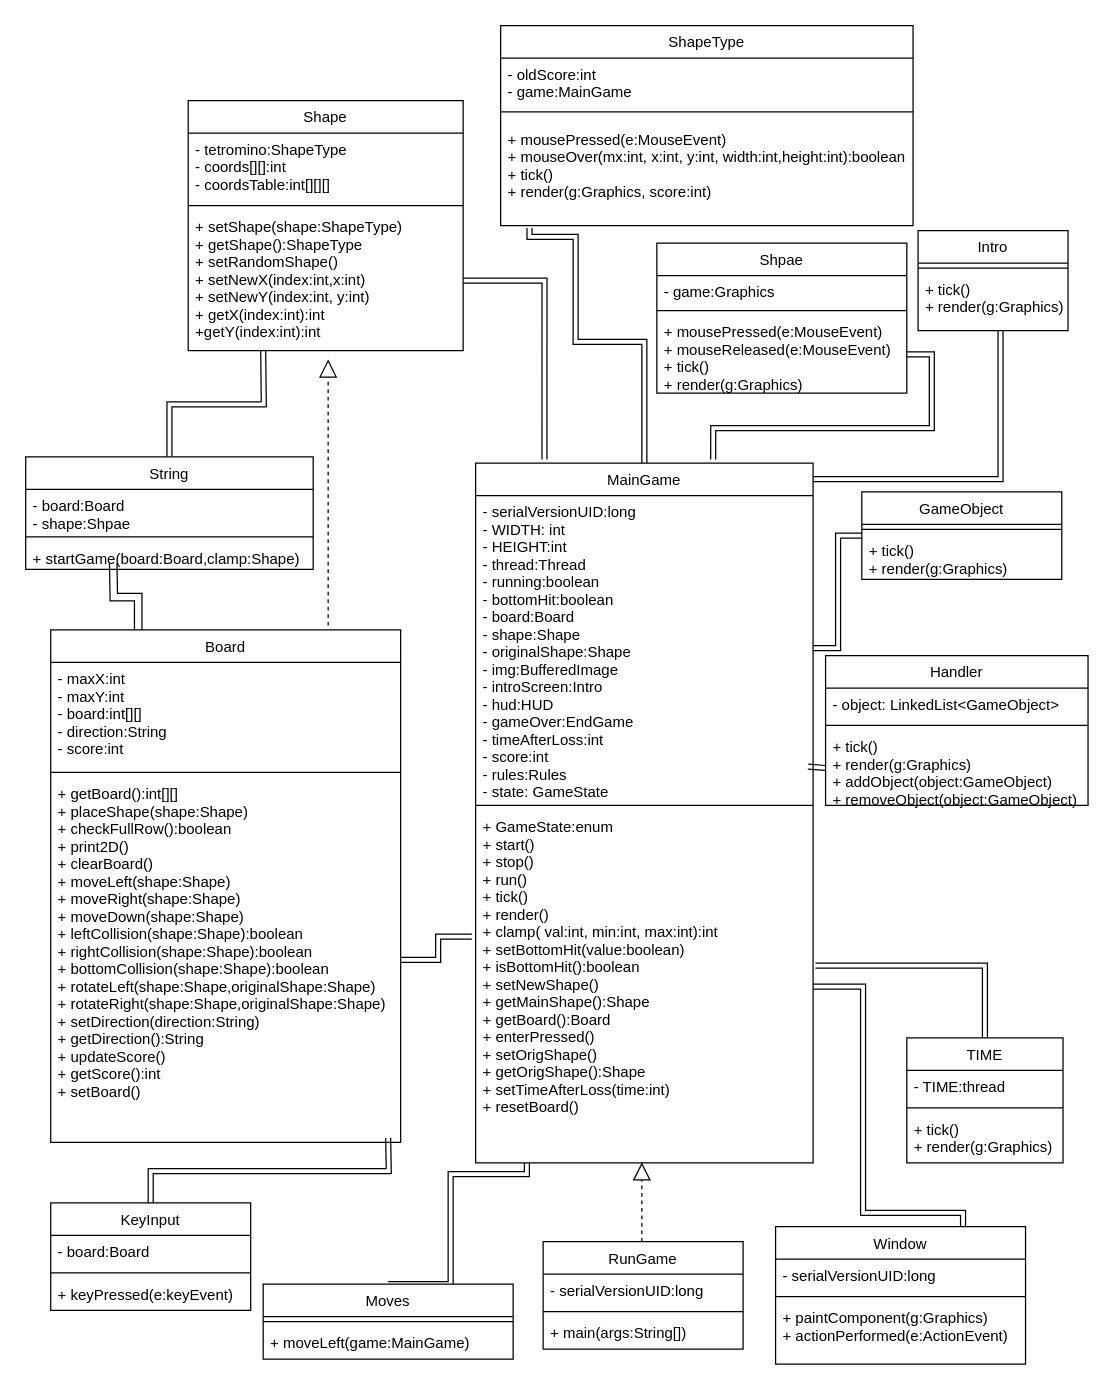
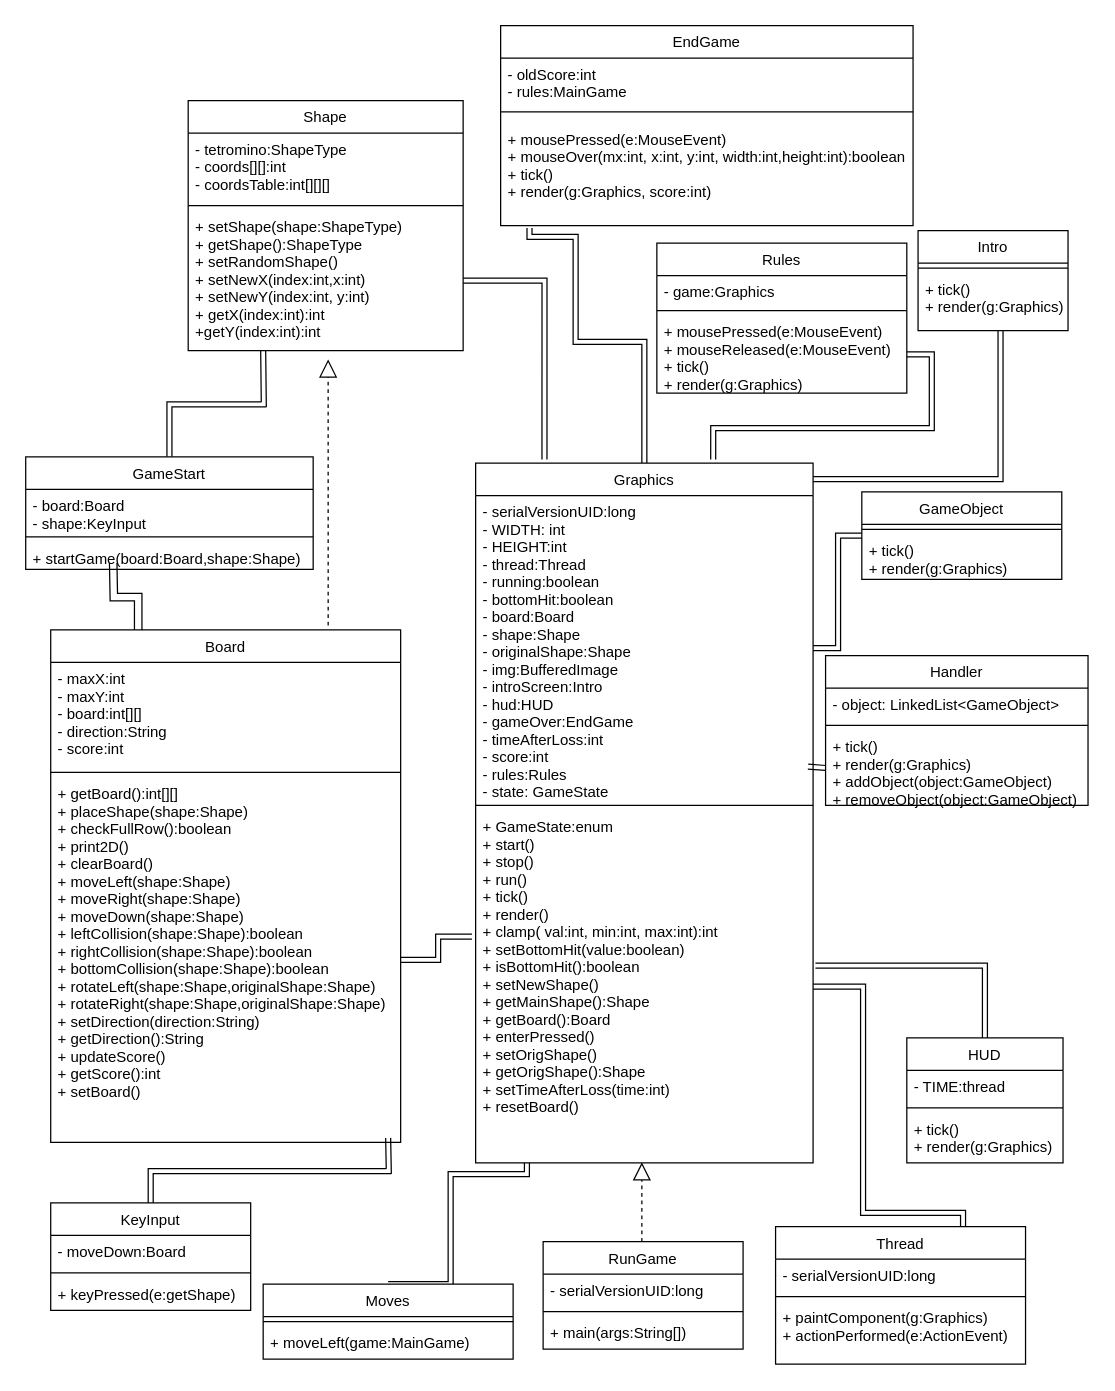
node "ShapeType": label "ShapeType" -> "EndGame"
node "- oldScore:int - game:MainGame": label "- oldScore:int - game:MainGame" -> "- oldScore:int - rules:MainGame"
node "Shpae": label "Shpae" -> "Rules"
node "String": label "String" -> "GameStart"
node "MainGame": label "MainGame" -> "Graphics"
node "- board:Board - shape:Shpae": label "- board:Board - shape:Shpae" -> "- board:Board - shape:KeyInput"
node "+ startGame(board:Board,clamp:Shape)": label "+ startGame(board:Board,clamp:Shape)" -> "+ startGame(board:Board,shape:Shape)"
node "TIME": label "TIME" -> "HUD"
node "Window": label "Window" -> "Thread"
node "- board:Board": label "- board:Board" -> "- moveDown:Board"
node "+ keyPressed(e:keyEvent)": label "+ keyPressed(e:keyEvent)" -> "+ keyPressed(e:getShape)"
